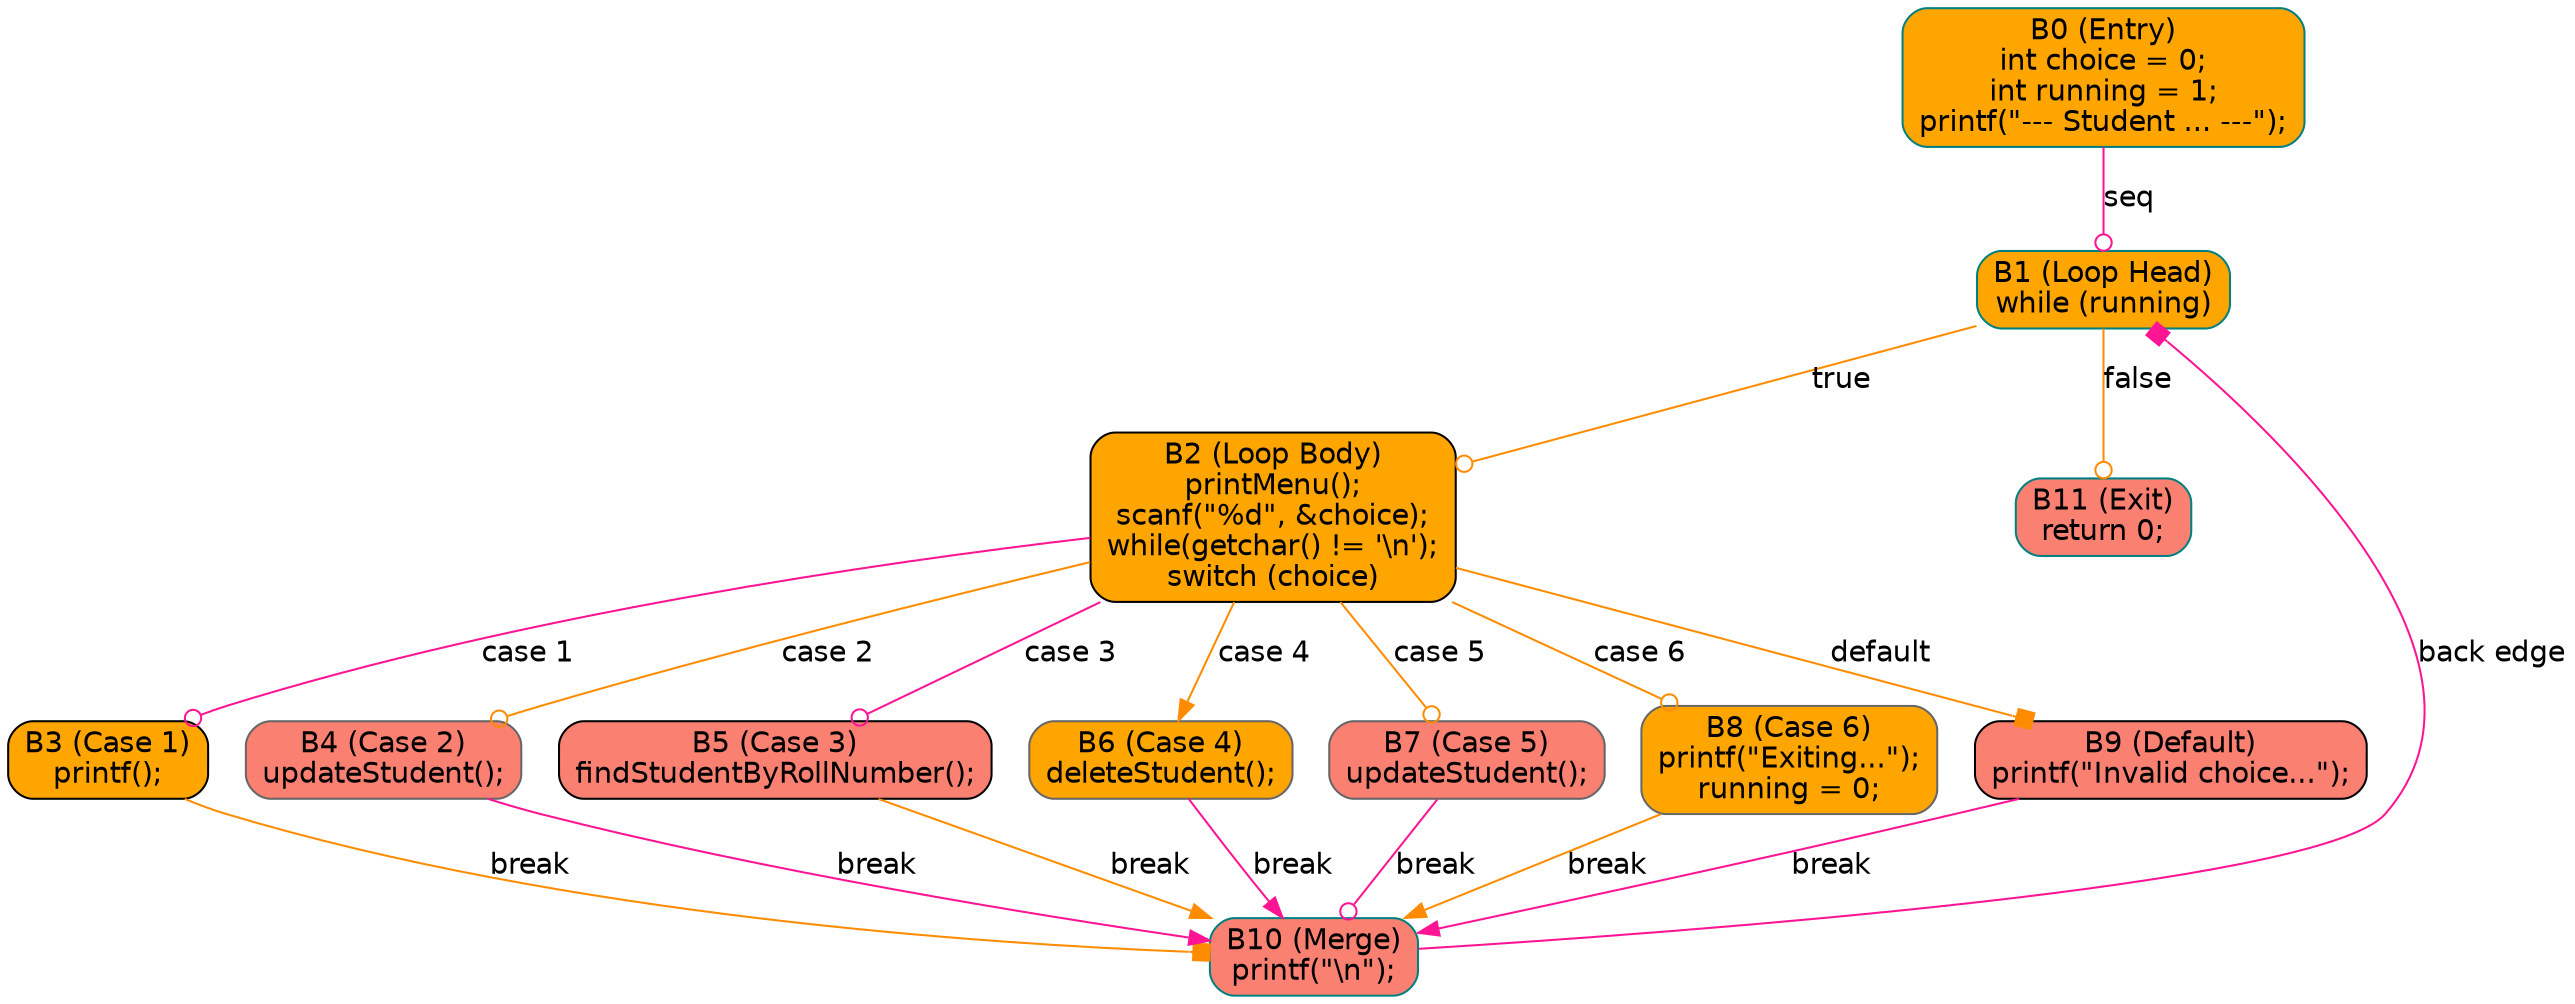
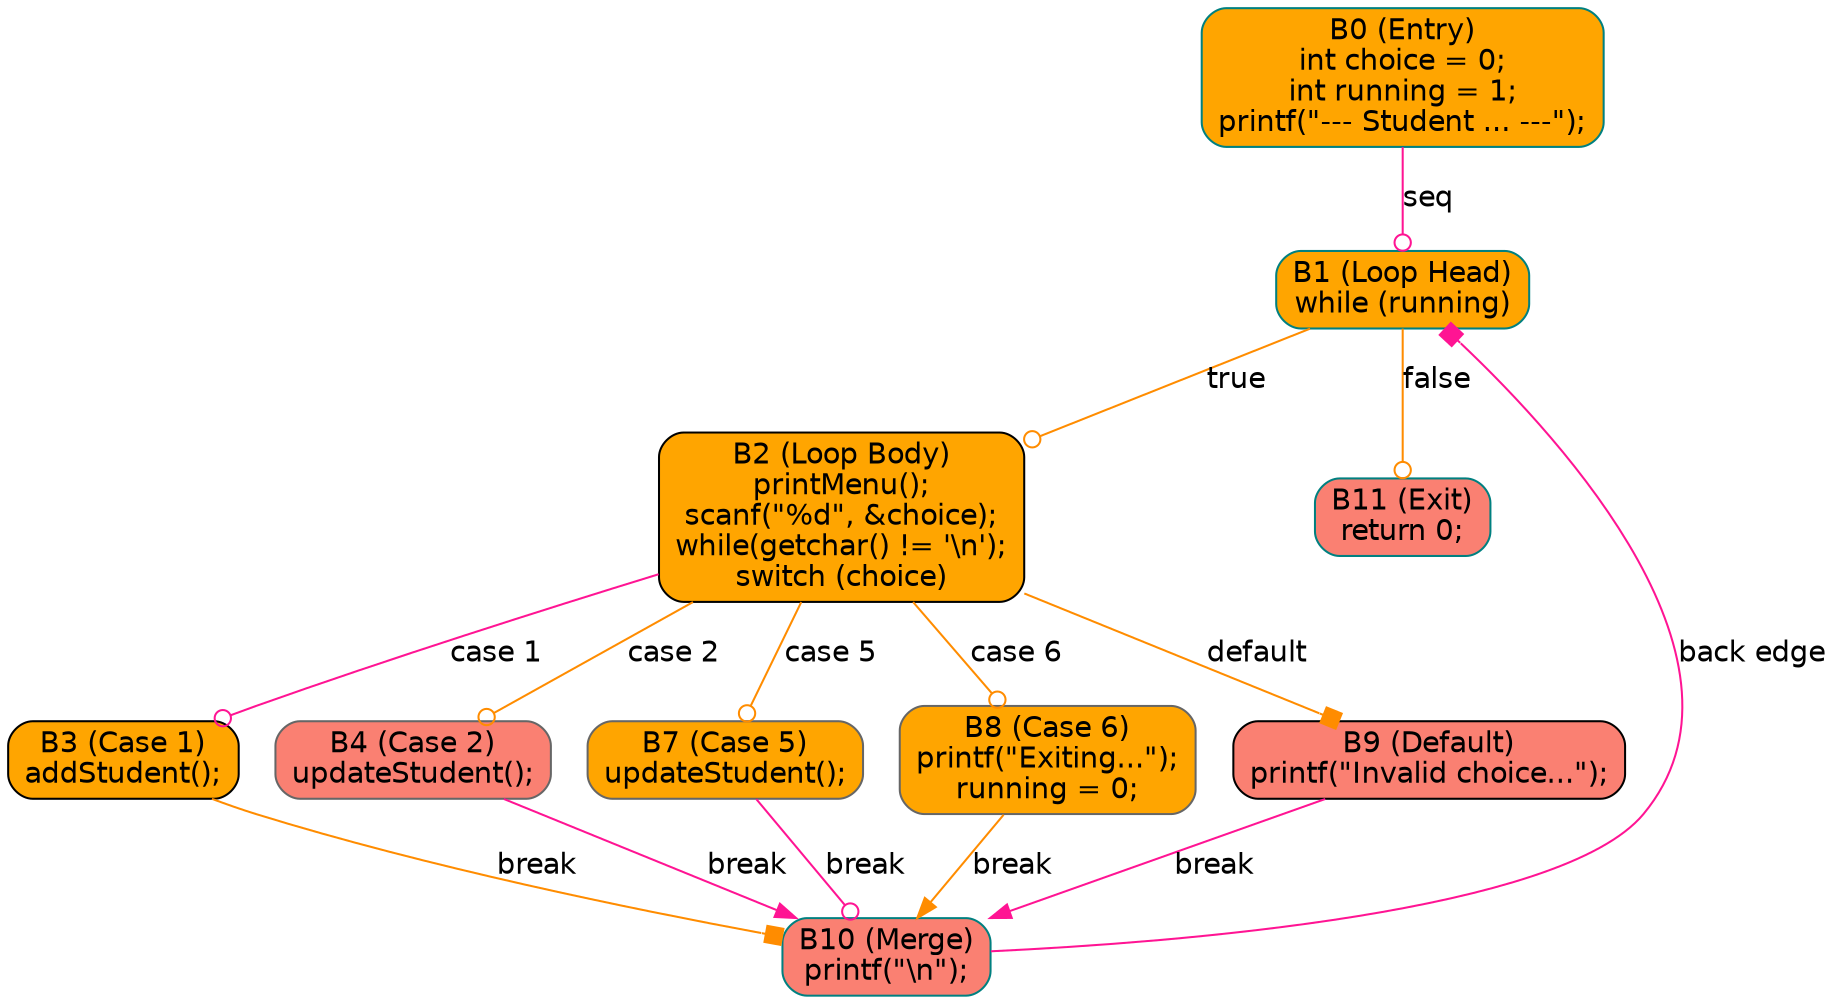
node "B3 (Case 1) printf();": label "B3 (Case 1) printf();" -> "B3 (Case 1) addStudent();"
node "B5 (Case 3) findStudentByRollNumber();": removed
node "B6 (Case 4) deleteStudent();": removed
node "B7 (Case 5) updateStudent();": fillcolor salmon -> orange
